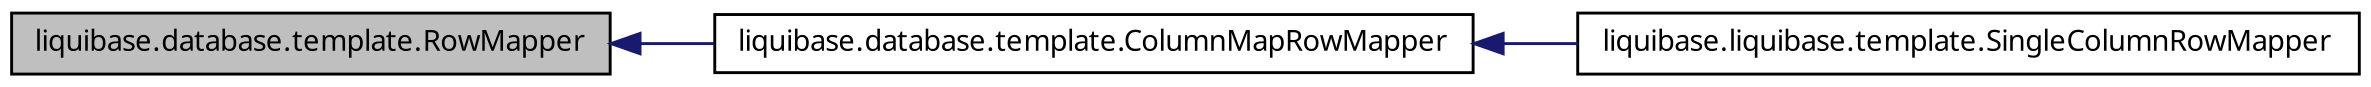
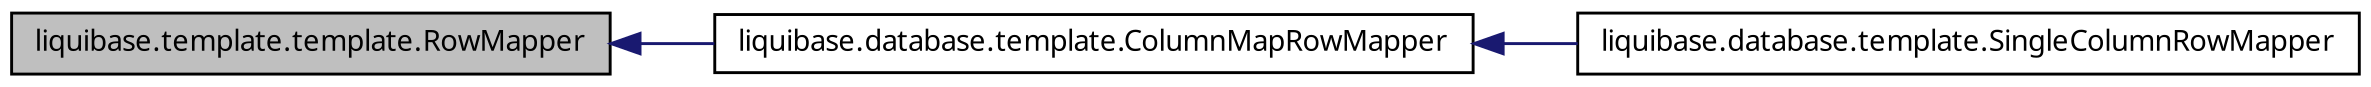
node "liquibase.database.template.RowMapper": label "liquibase.database.template.RowMapper" -> "liquibase.template.template.RowMapper"
node "liquibase.liquibase.template.SingleColumnRowMapper": label "liquibase.liquibase.template.SingleColumnRowMapper" -> "liquibase.database.template.SingleColumnRowMapper"
